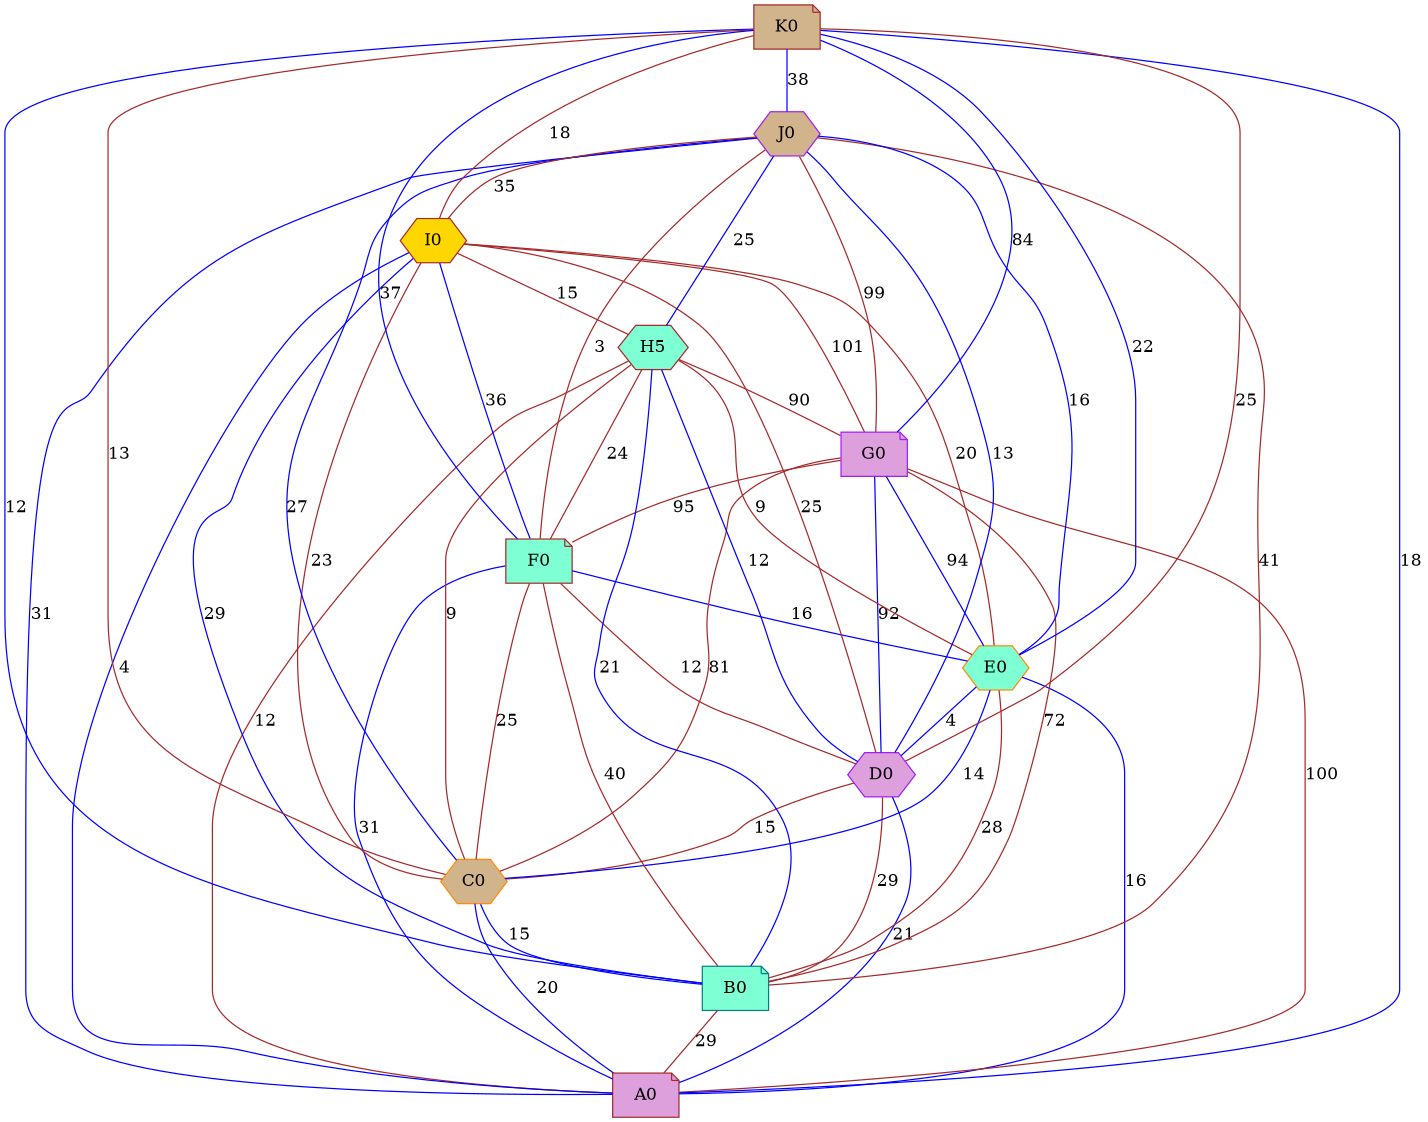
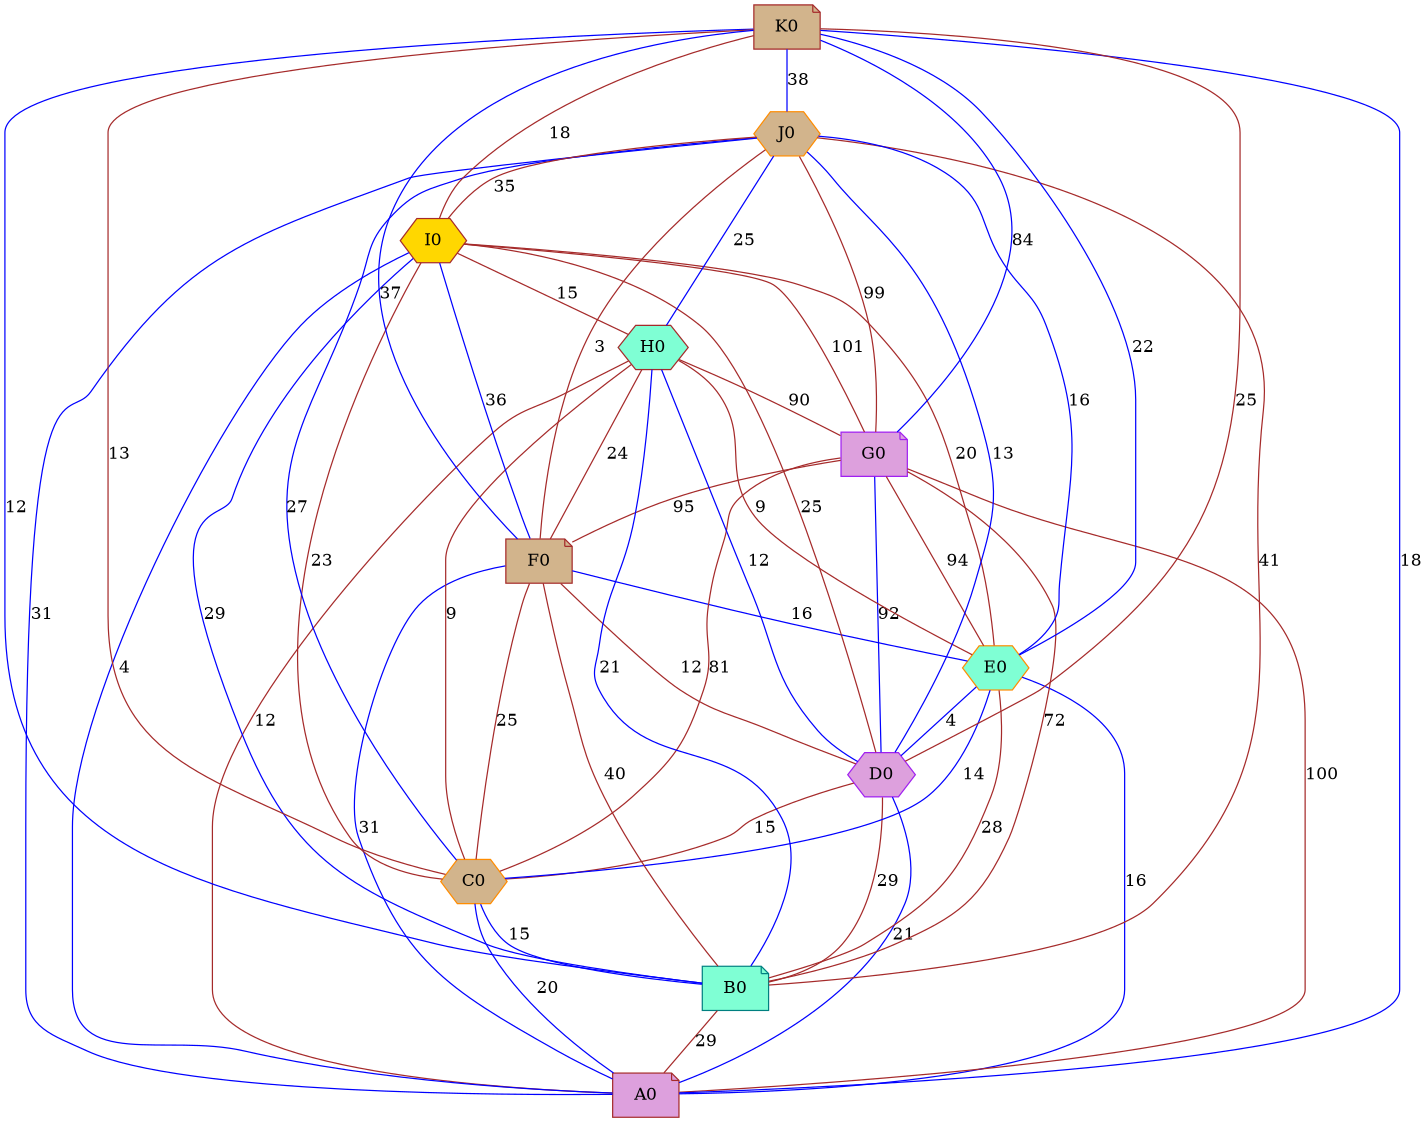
node "J0": color purple -> darkorange
node "H5": label "H5" -> "H0"
node "F0": fillcolor aquamarine -> tan
edge "G0" -- "E0": color blue -> brown
